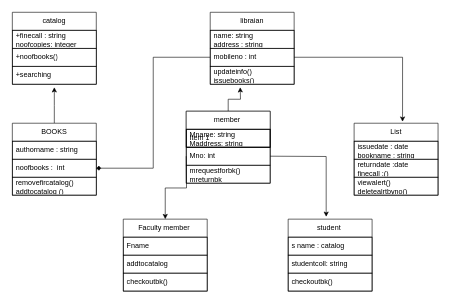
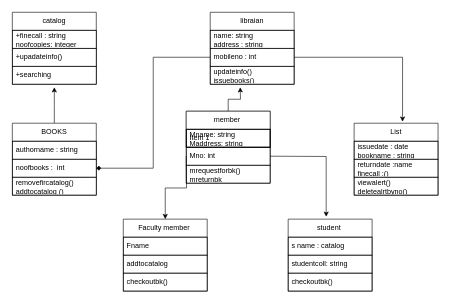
node "+noofbooks()": label "+noofbooks()" -> "+upadateinfo()"
node "returndate :date finecall :()": label "returndate :date finecall :()" -> "returndate :name finecall :()"
